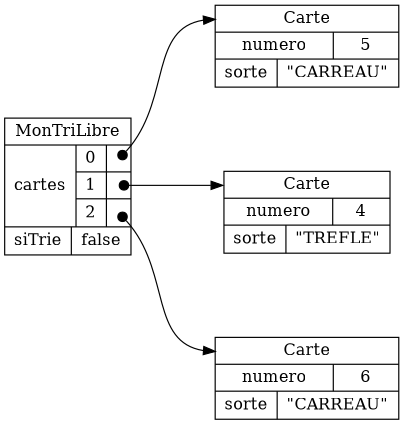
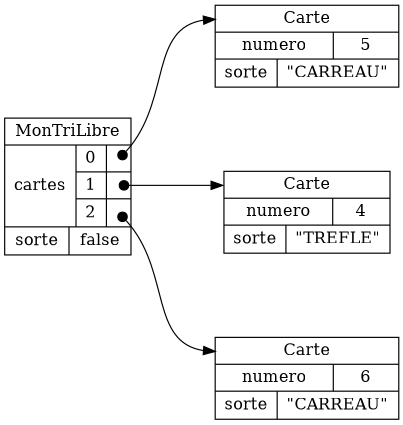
node "MonTriLibre": text "siTrie" -> "sorte"
